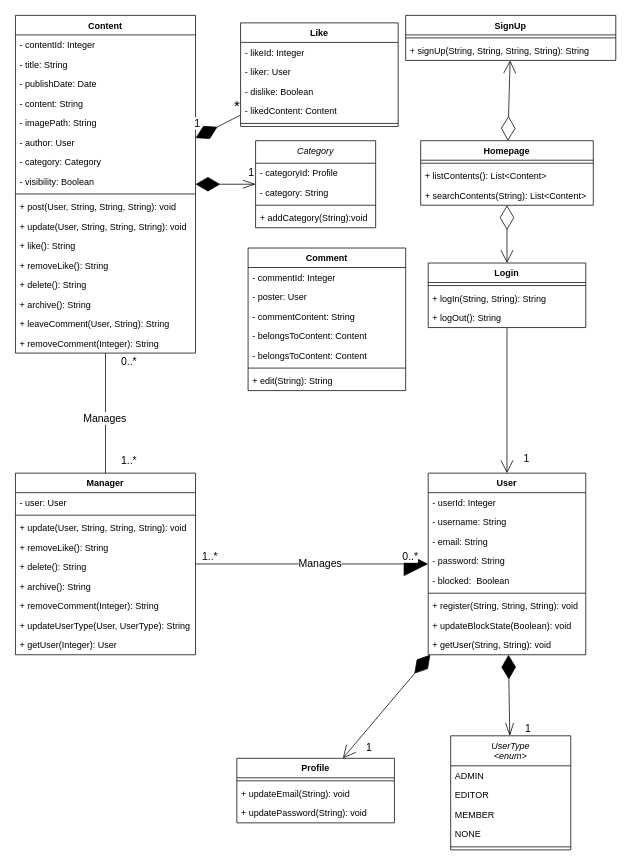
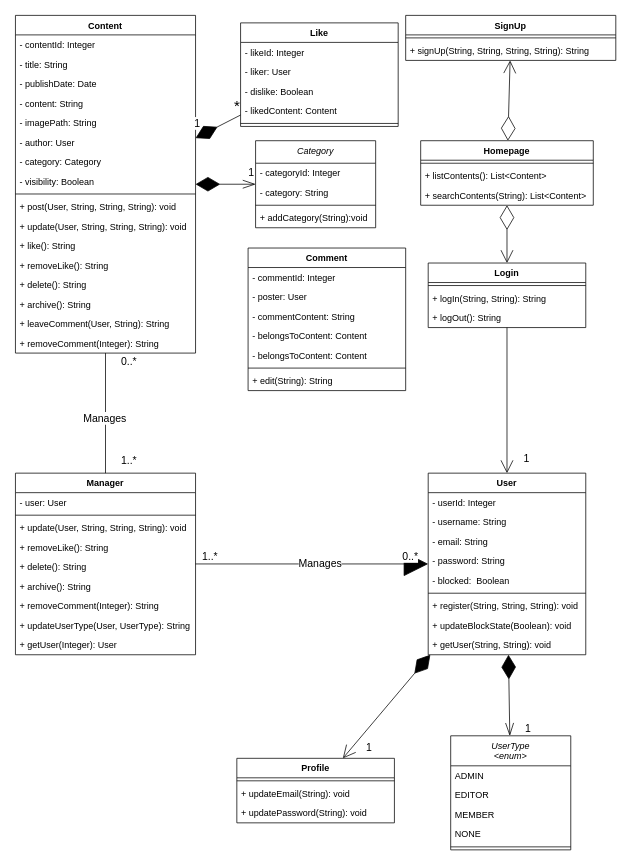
node "- categoryId: Profile": label "- categoryId: Profile" -> "- categoryId: Integer"
